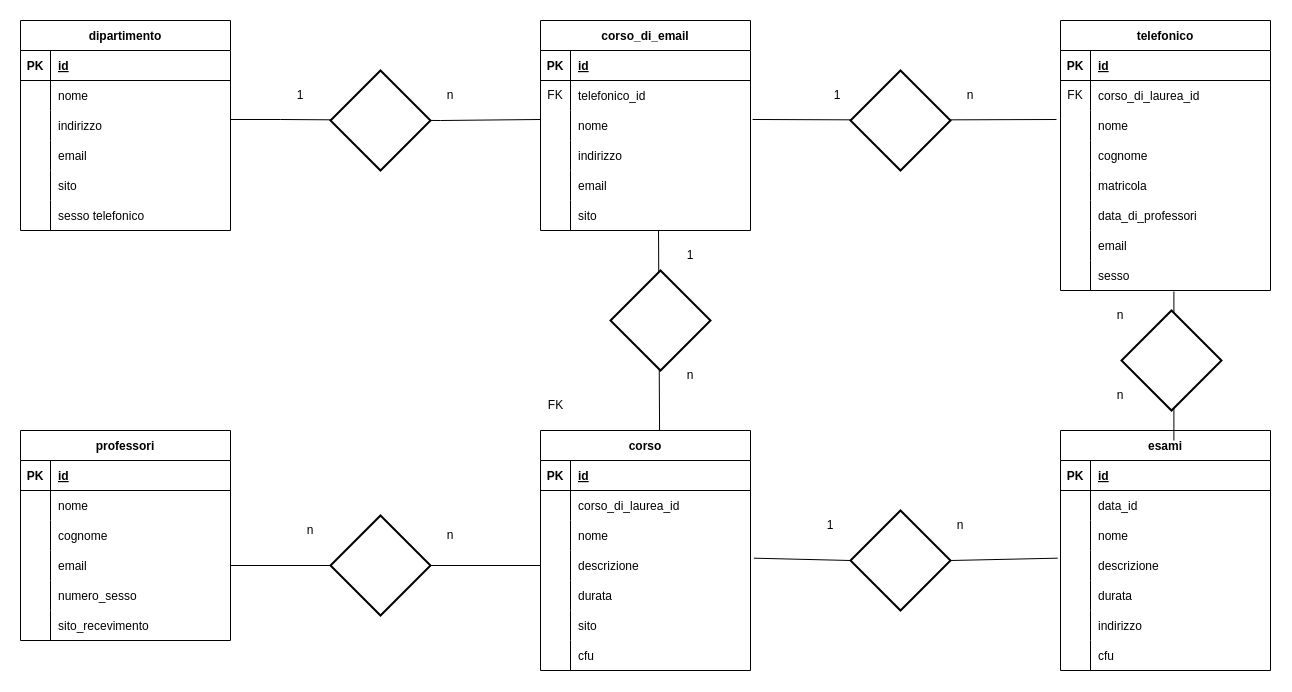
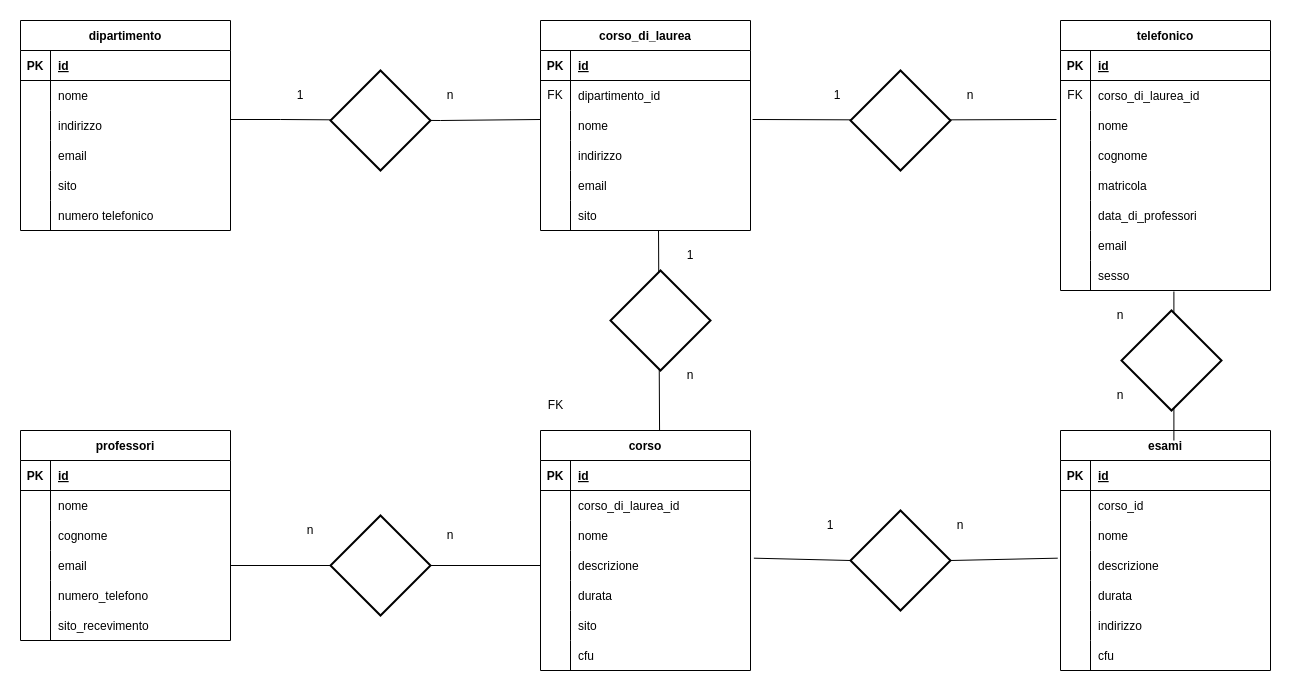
node "corso_di_email": label "corso_di_email" -> "corso_di_laurea"
node "telefonico_id": label "telefonico_id" -> "dipartimento_id"
node "sesso telefonico": label "sesso telefonico" -> "numero telefonico"
node "data_id": label "data_id" -> "corso_id"
node "numero_sesso": label "numero_sesso" -> "numero_telefono"
